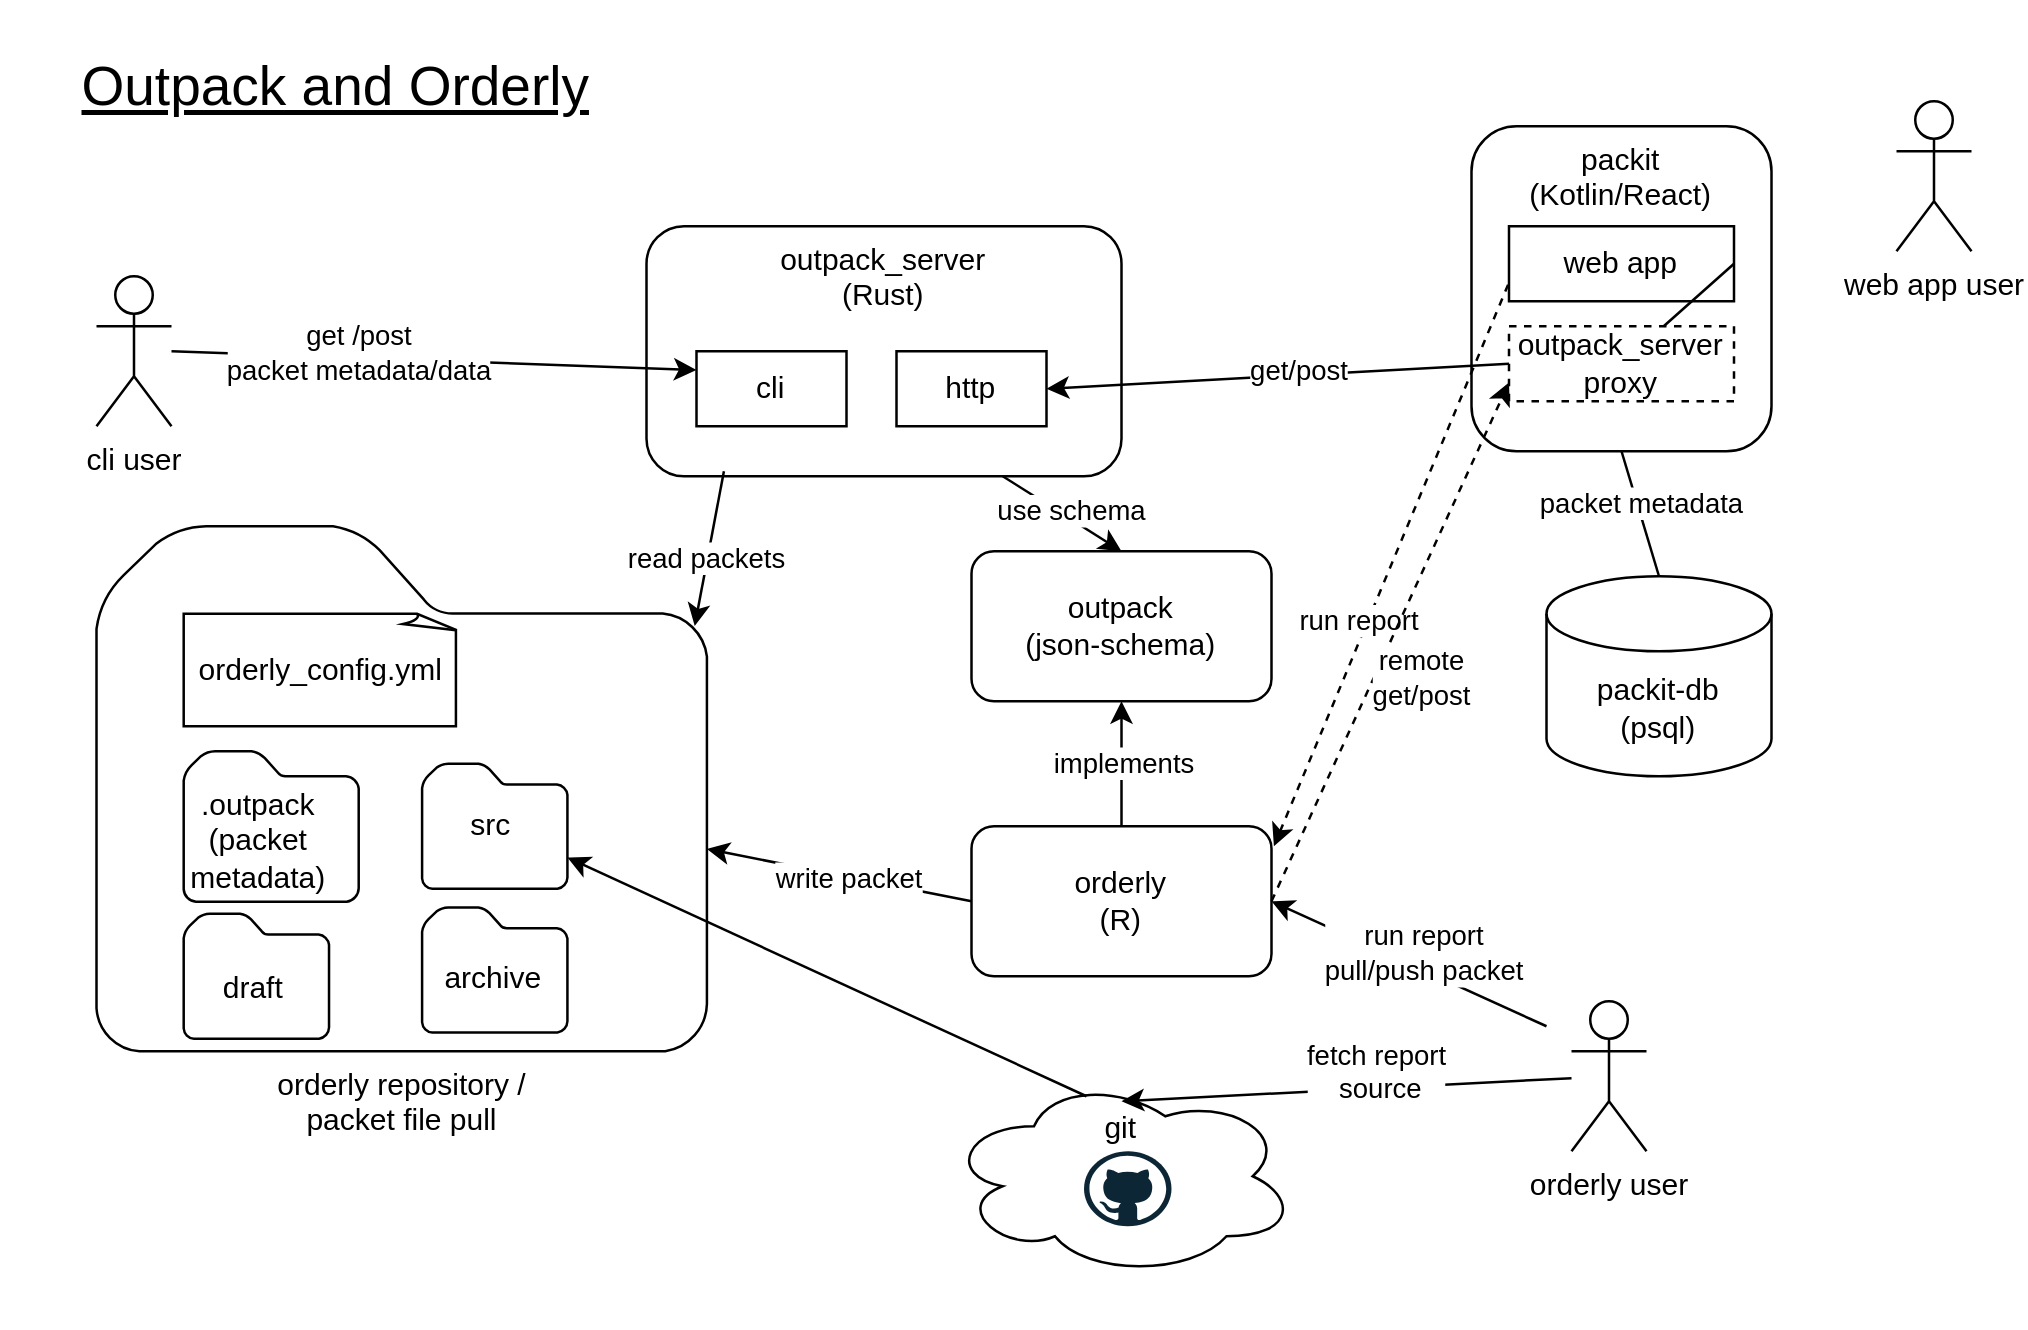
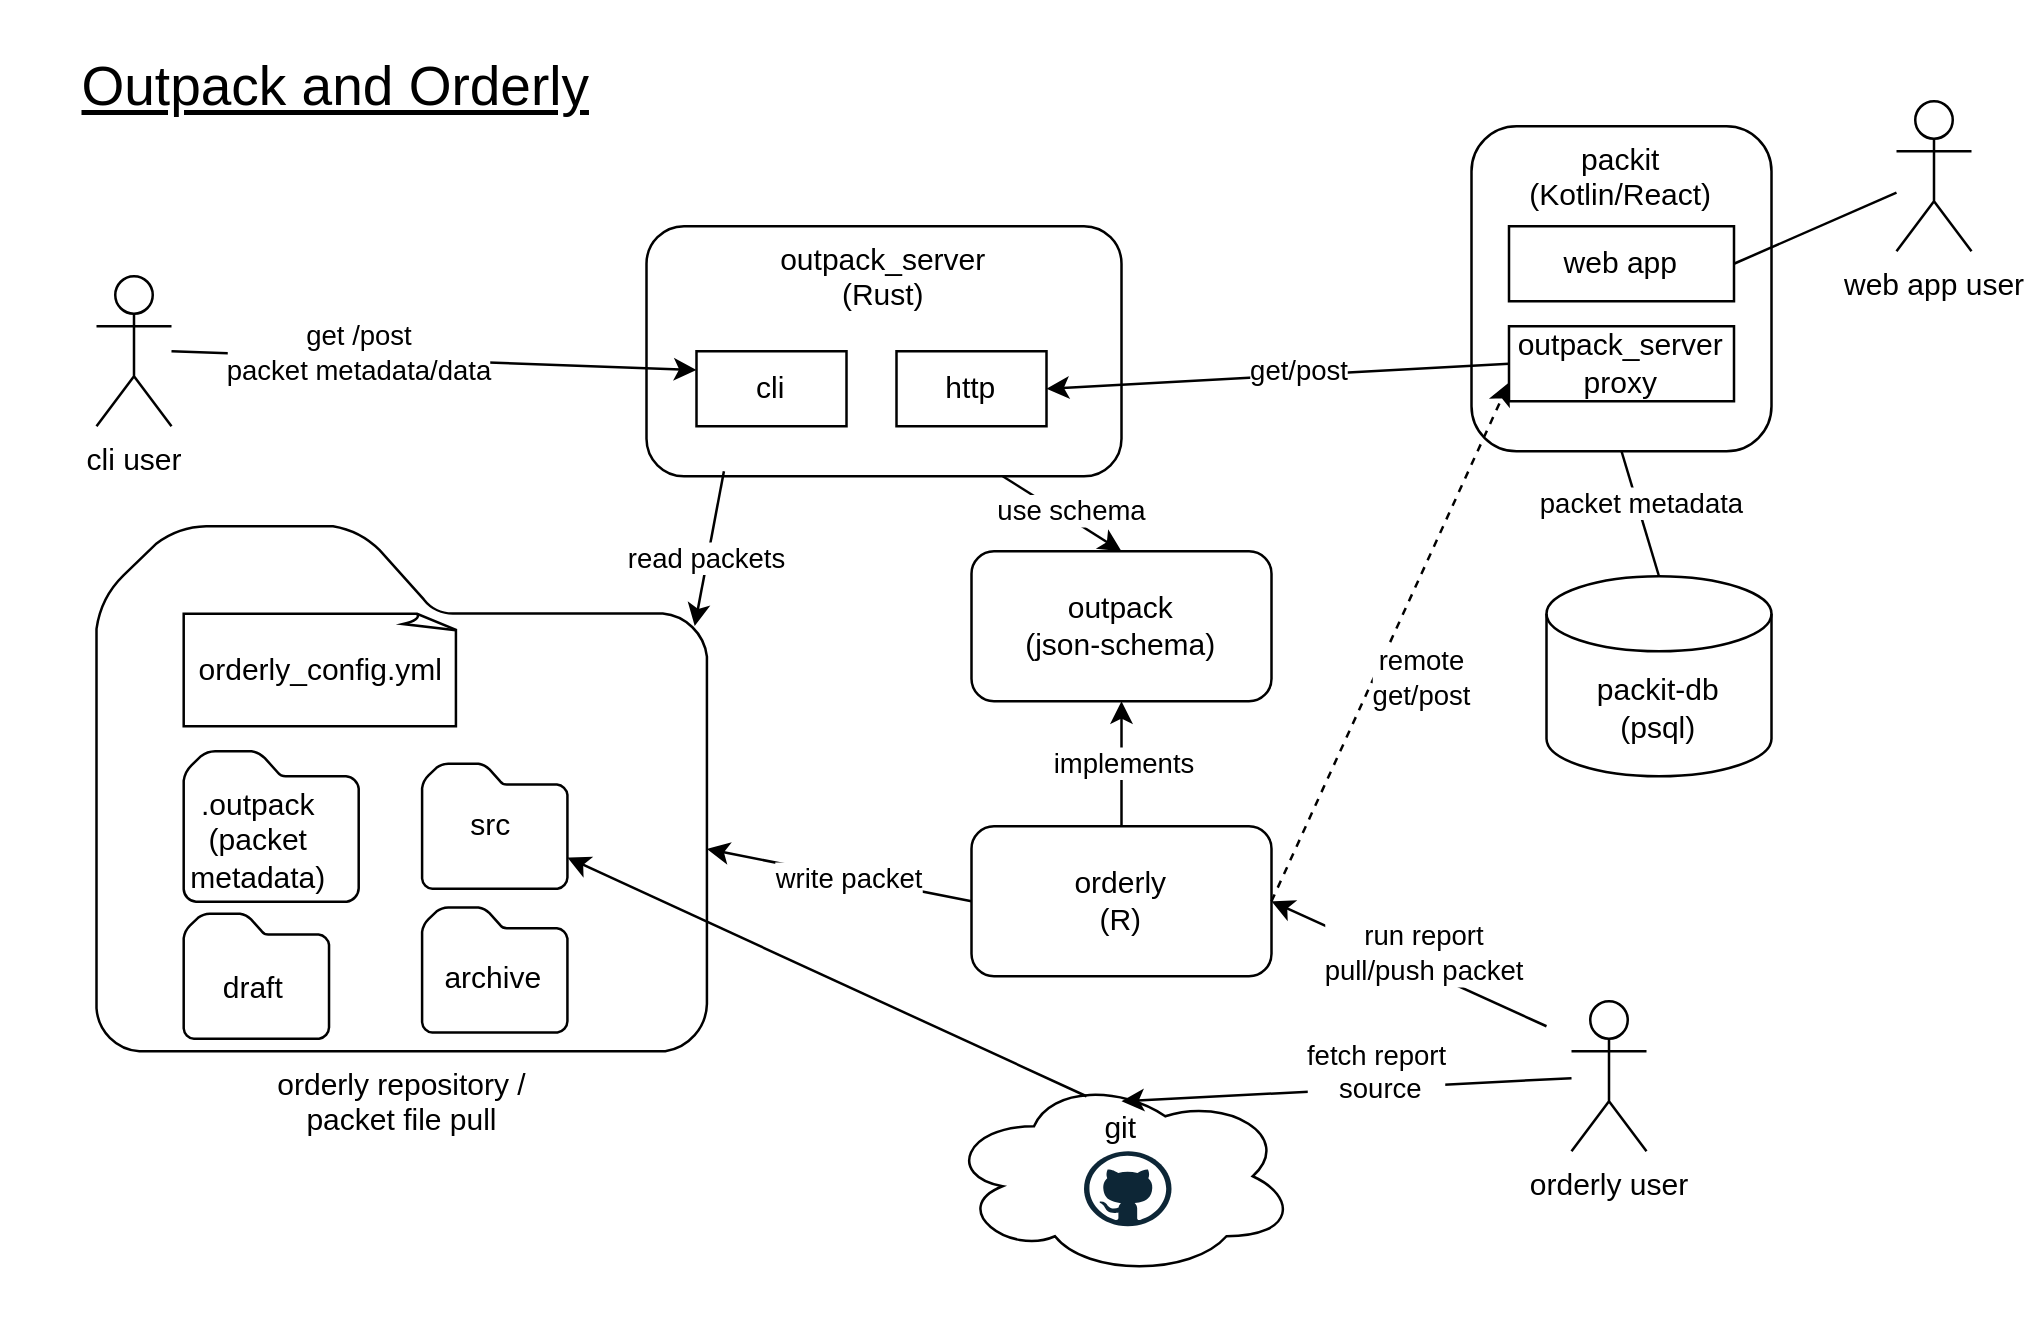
edge "web app" -- "outpack_server proxy": now "web app" -- "web app user"
node "outpack_server proxy": style dashed -> solid
edge "web app" -> "orderly (R)": removed, label "run report"
